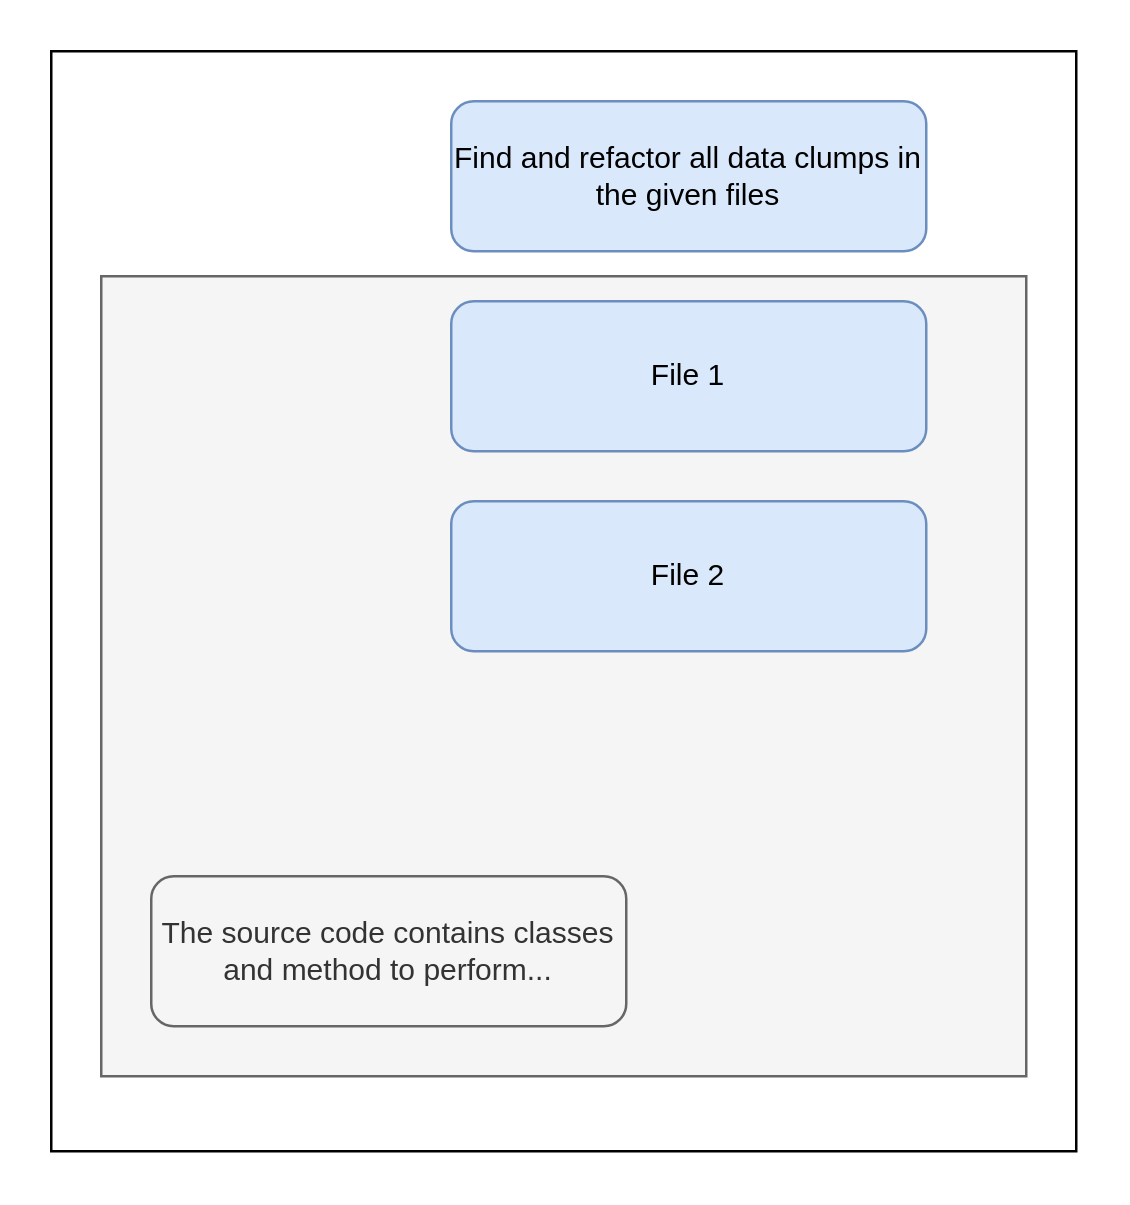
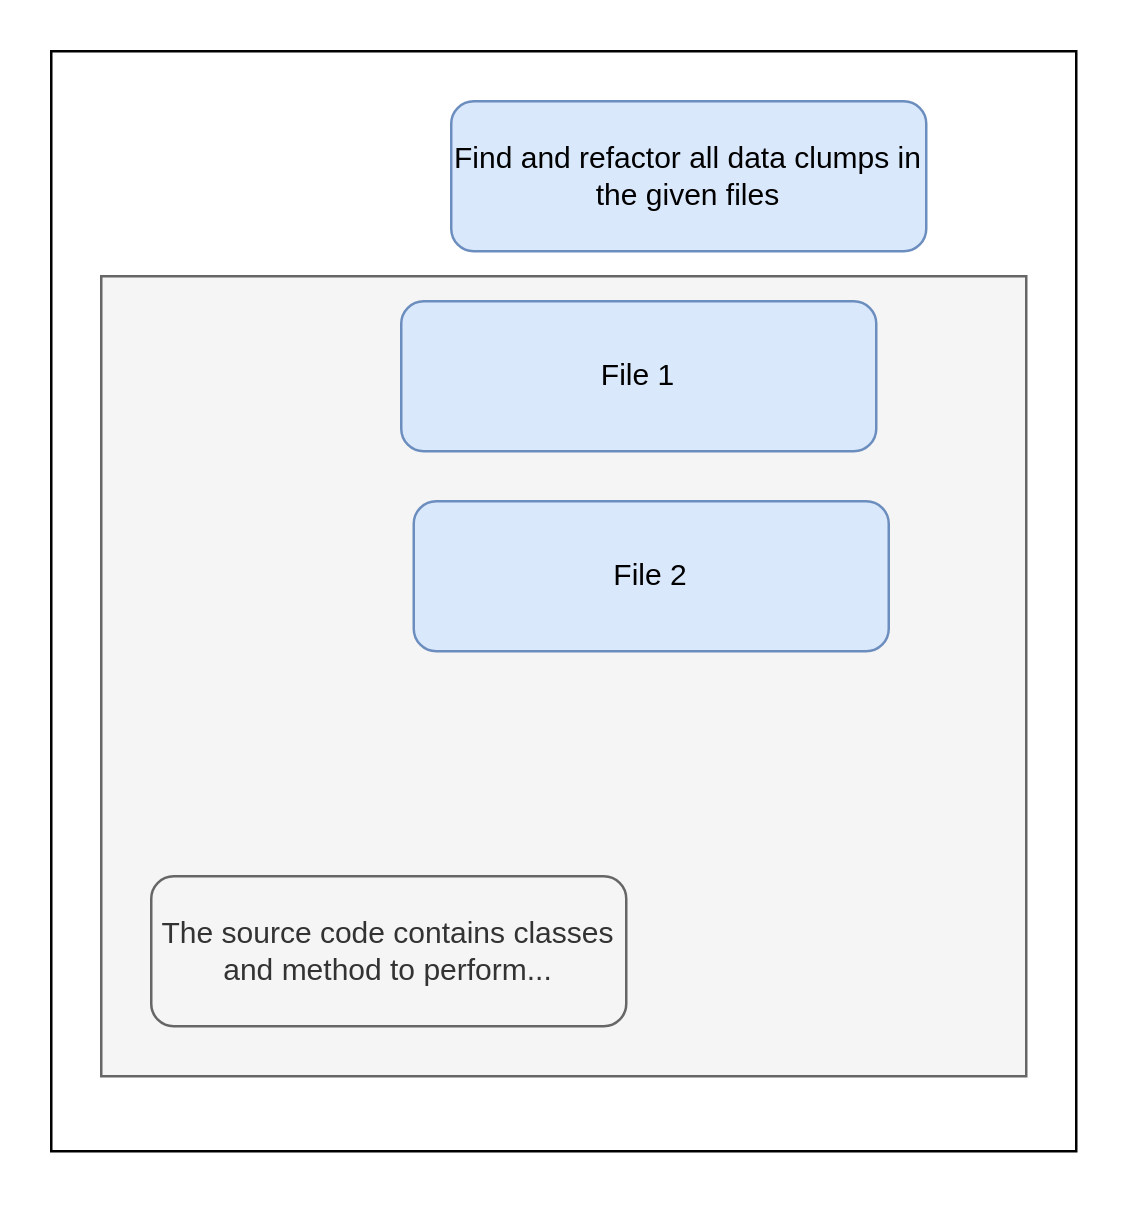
node "File 1": moved (689, 376) -> (639, 376)
node "File 2": moved (689, 576) -> (651, 576)
